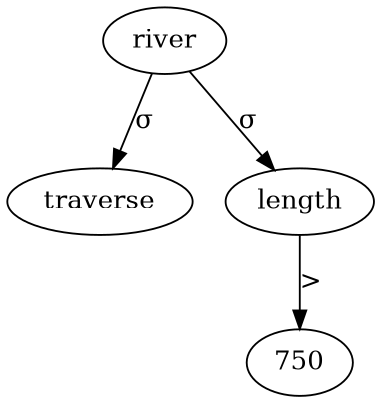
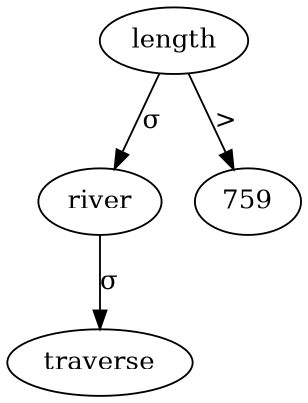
edge "river" -> "length": reversed
node "750": label "750" -> "759"
